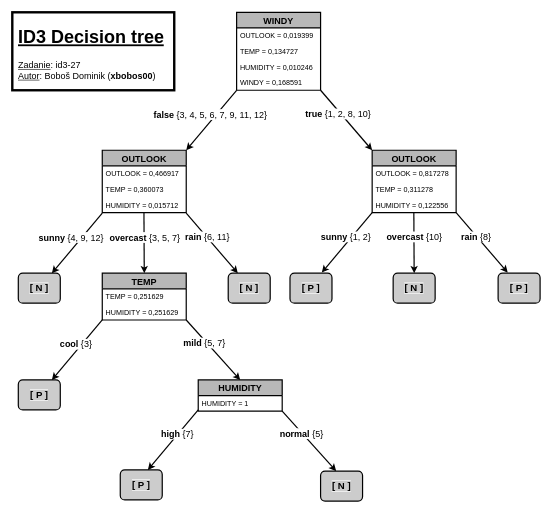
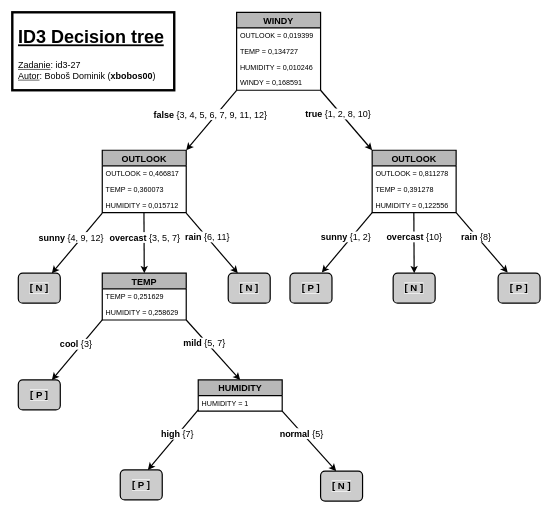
node "OUTLOOK = 0,466917": label "OUTLOOK = 0,466917" -> "OUTLOOK = 0,466817"
node "OUTLOOK = 0,817278": label "OUTLOOK = 0,817278" -> "OUTLOOK = 0,811278"
node "TEMP = 0,311278": label "TEMP = 0,311278" -> "TEMP = 0,391278"
node "HUMIDITY = 0,251629": label "HUMIDITY = 0,251629" -> "HUMIDITY = 0,258629"
